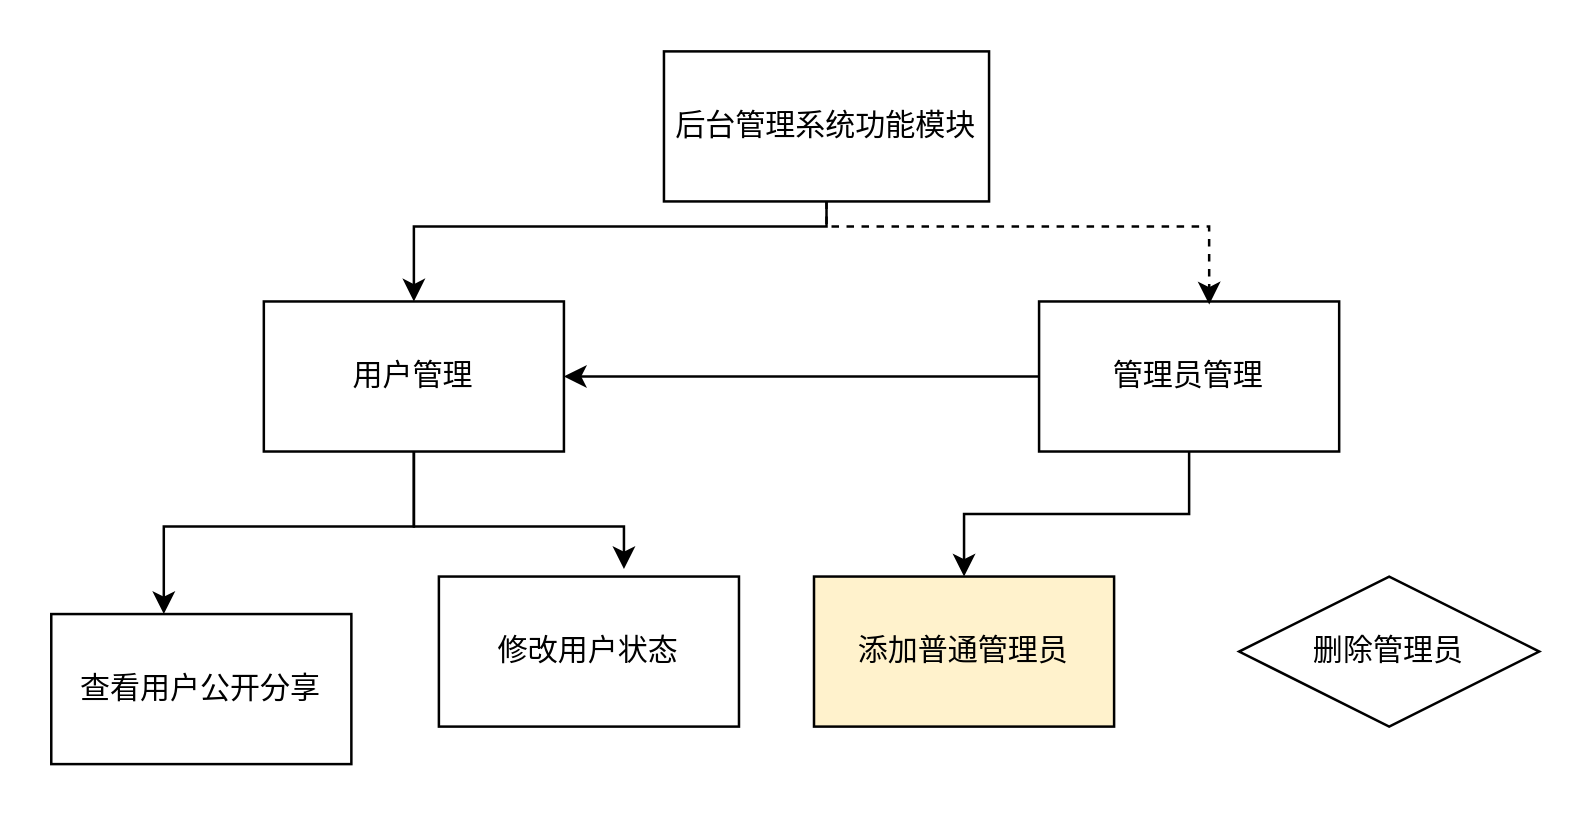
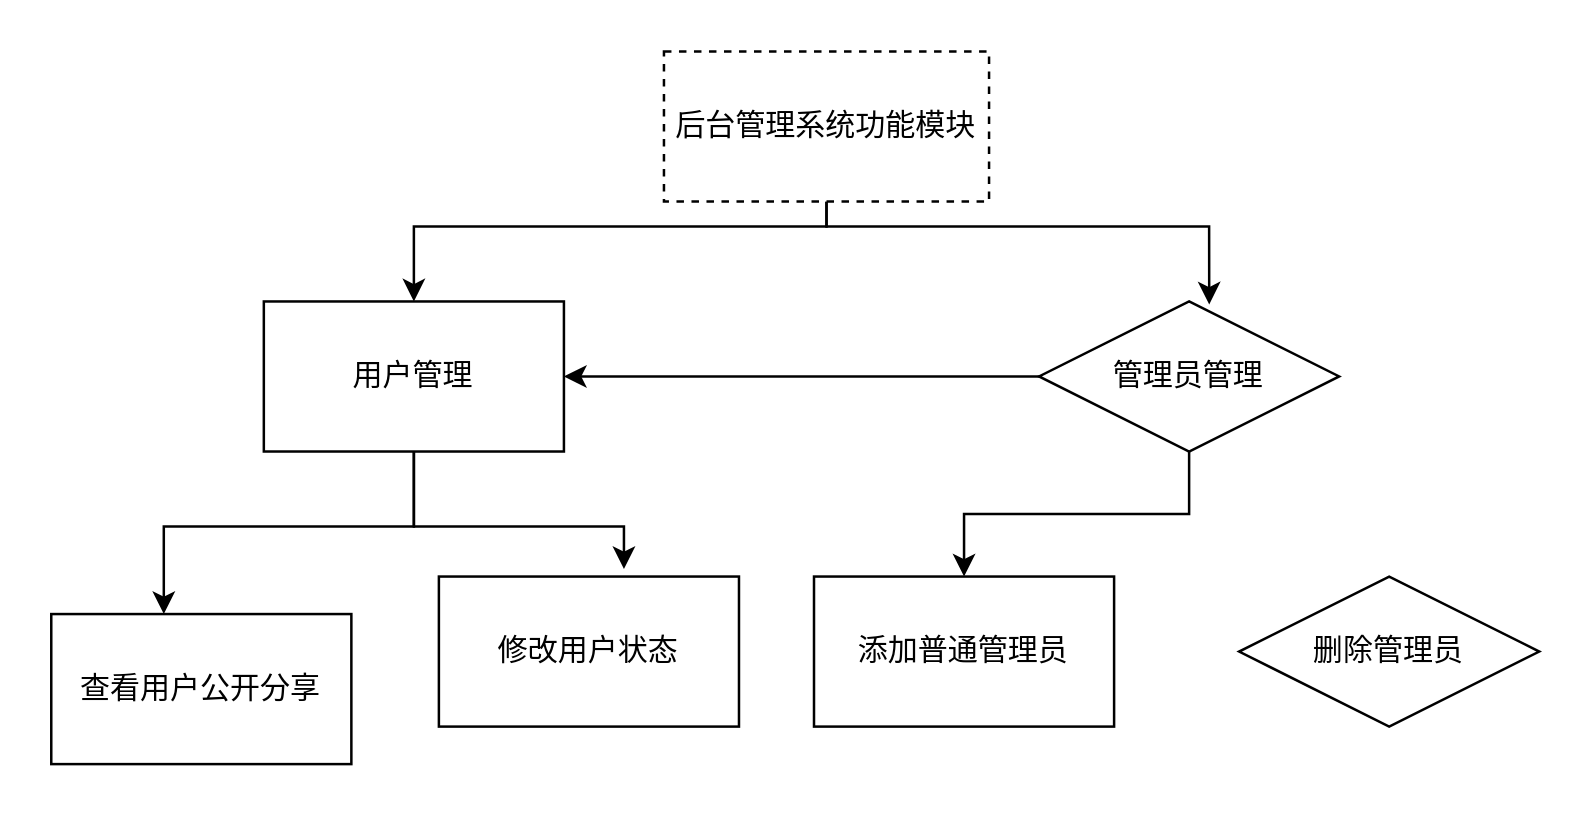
node "后台管理系统功能模块": style solid -> dashed
edge "后台管理系统功能模块" -> "管理员管理": style dashed -> solid
node "管理员管理": shape rectangle -> diamond
node "添加普通管理员": fillcolor #fff2cc -> #ffffff
